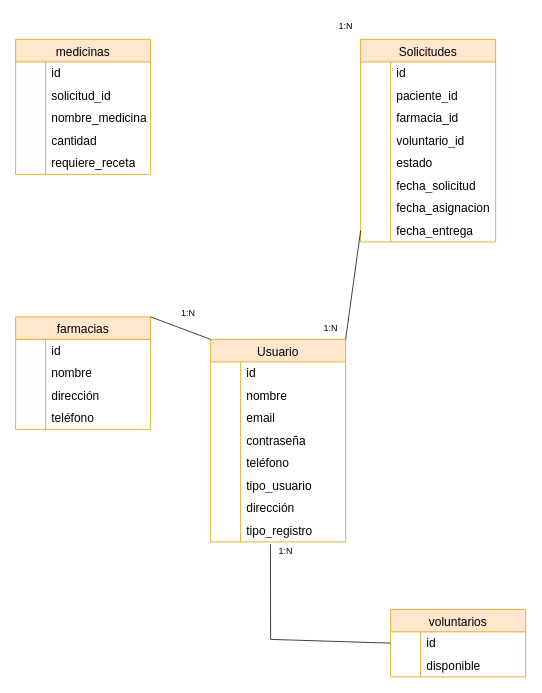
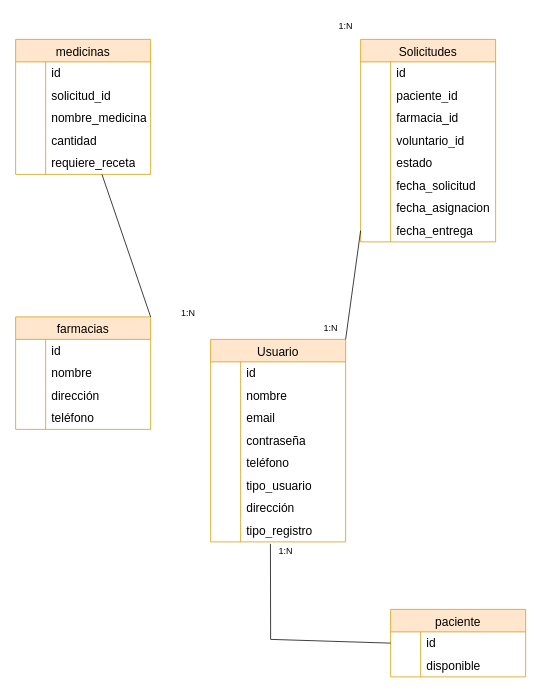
edge "farmacias" -- "Usuario": now "farmacias" -- "requiere_receta"
node "voluntarios": label "voluntarios" -> "paciente"
